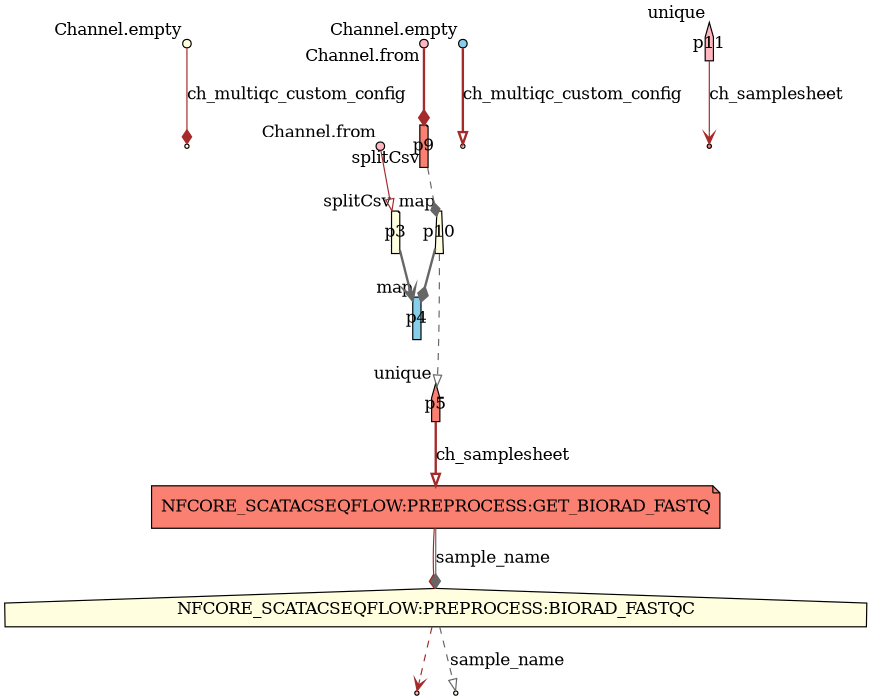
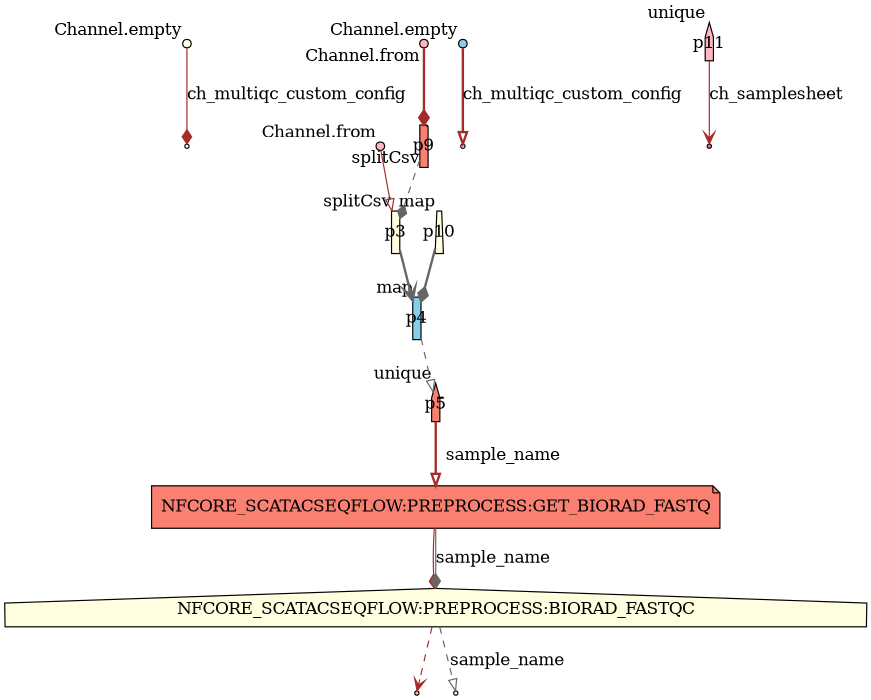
edge "p9 splitCsv" -> "p10 map": now "p9 splitCsv" -> "p3 splitCsv"
edge "p10 map" -> "p5 unique": now "p4 map" -> "p5 unique"
edge "p5 unique" -> "NFCORE_SCATACSEQFLOW:PREPROCESS:GET_BIORAD_FASTQ": label "ch_samplesheet" -> "sample_name"
